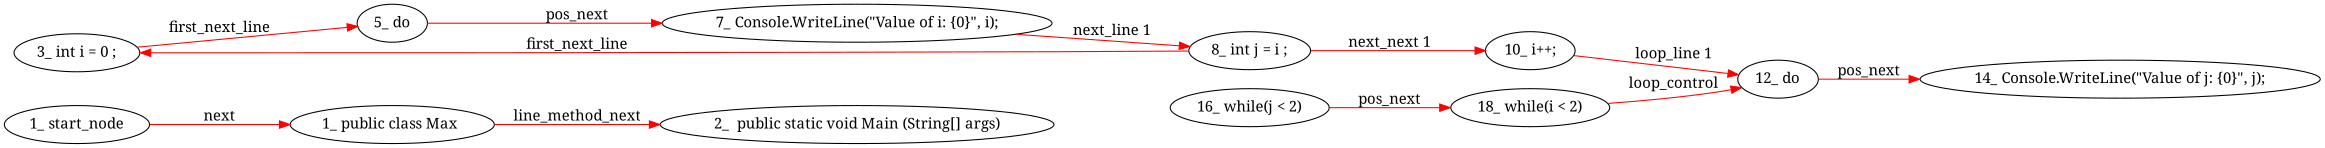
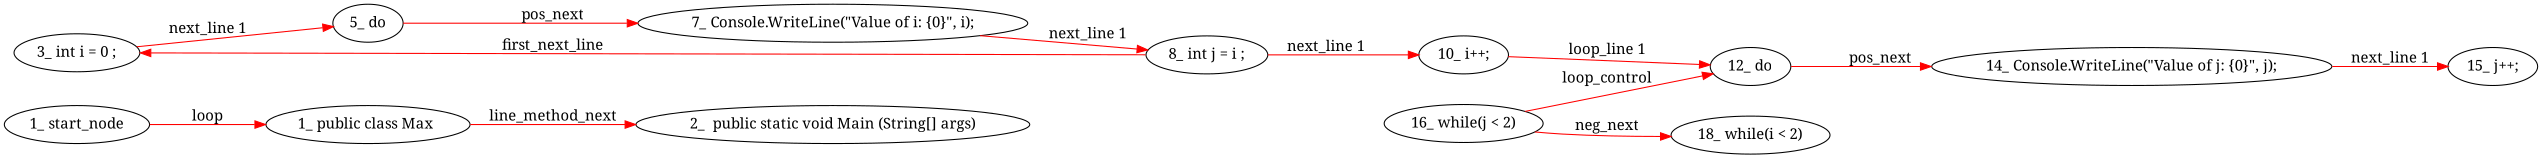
edge "3_ int i = 0 ;" -> "5_ do": label "first_next_line" -> "next_line 1"
edge "8_ int j = i ;" -> "10_ i++;": label "next_next 1" -> "next_line 1"
node "15_ j++;": added
edge "18_ while(i < 2)" -> "12_ do": now "16_ while(j < 2)" -> "12_ do"
edge "16_ while(j < 2)" -> "18_ while(i < 2)": label "pos_next" -> "neg_next"
edge "1_ start_node" -> "1_ public class Max": label "next" -> "loop"
